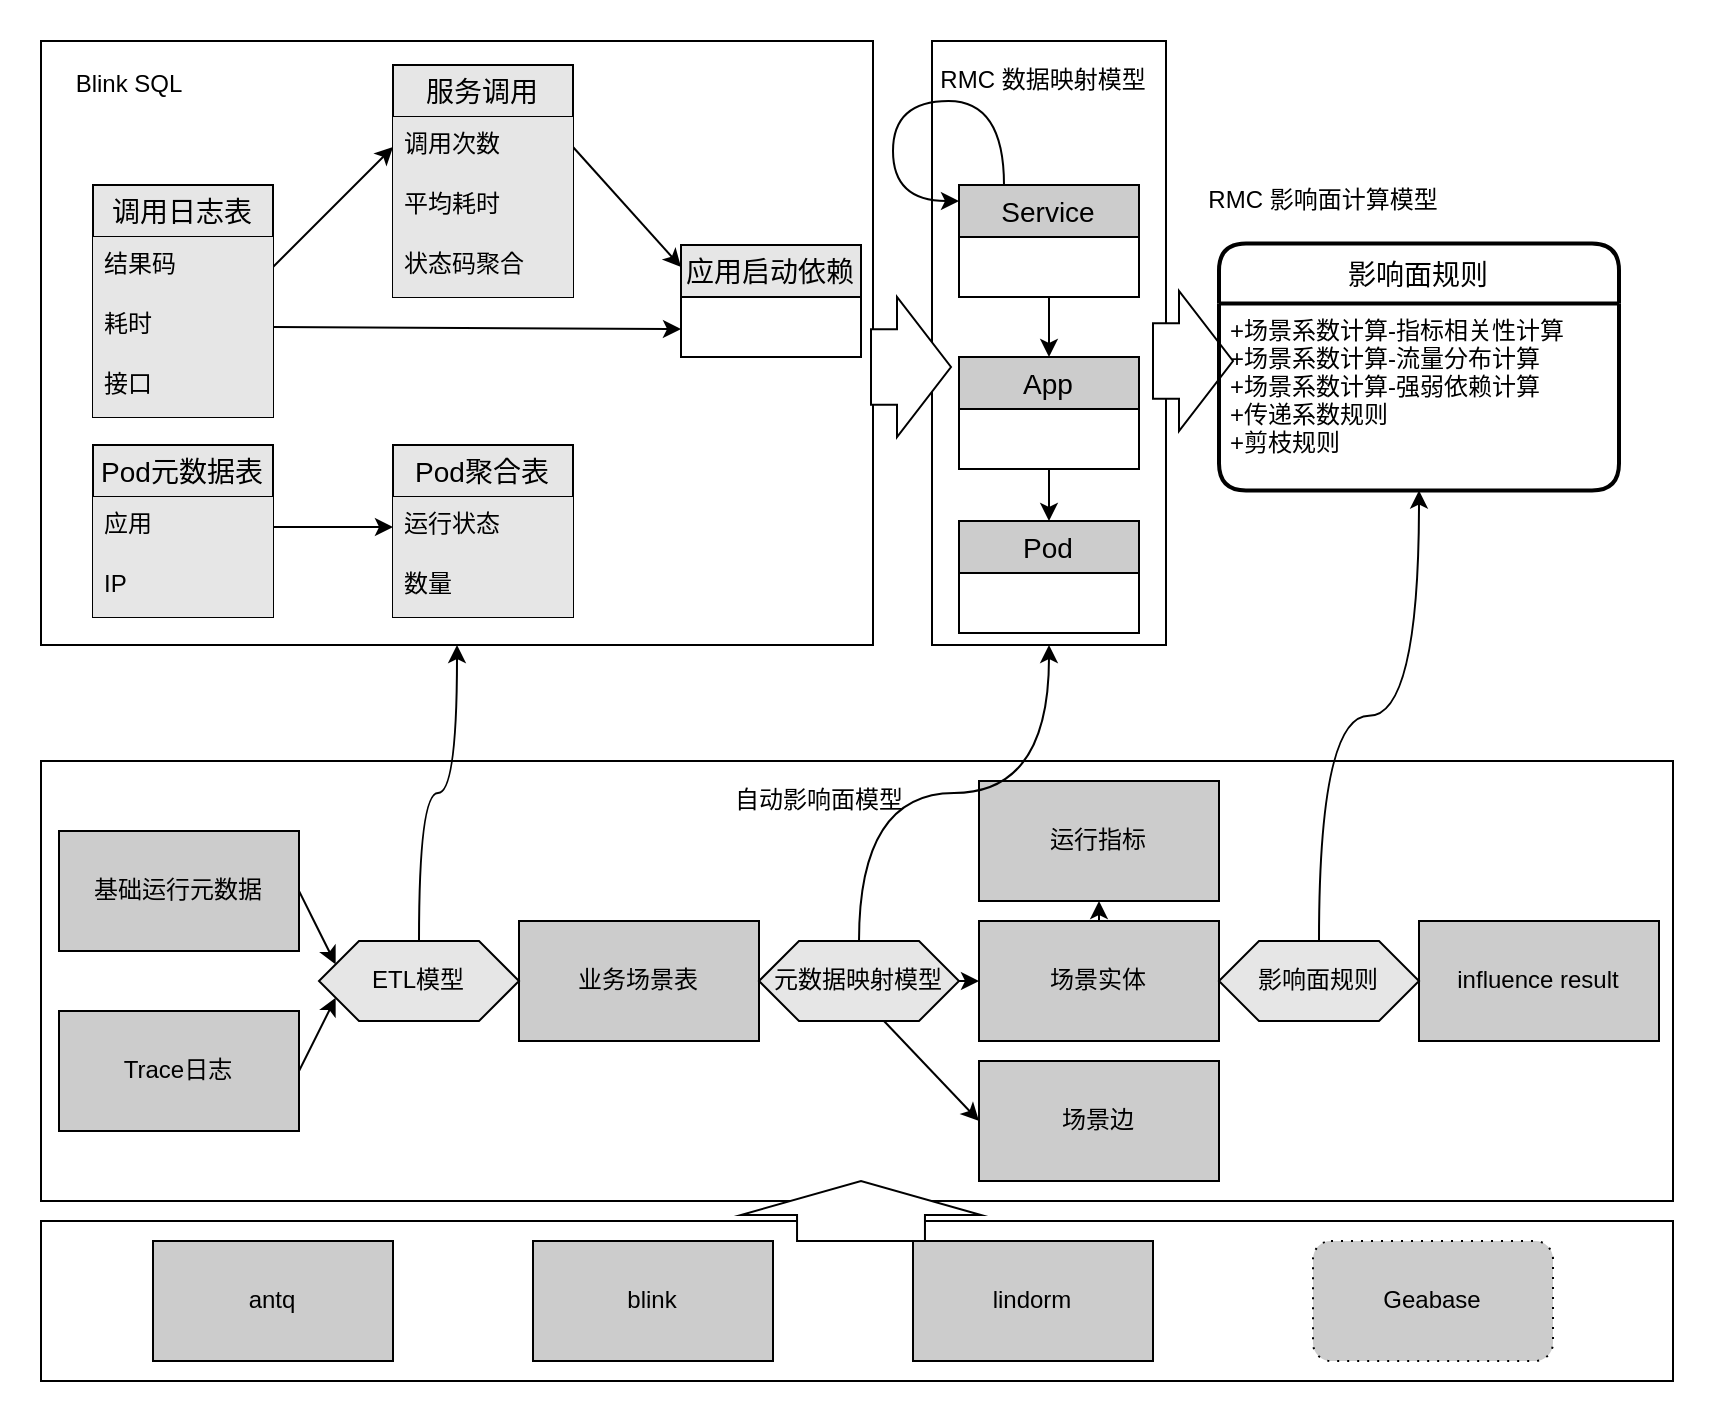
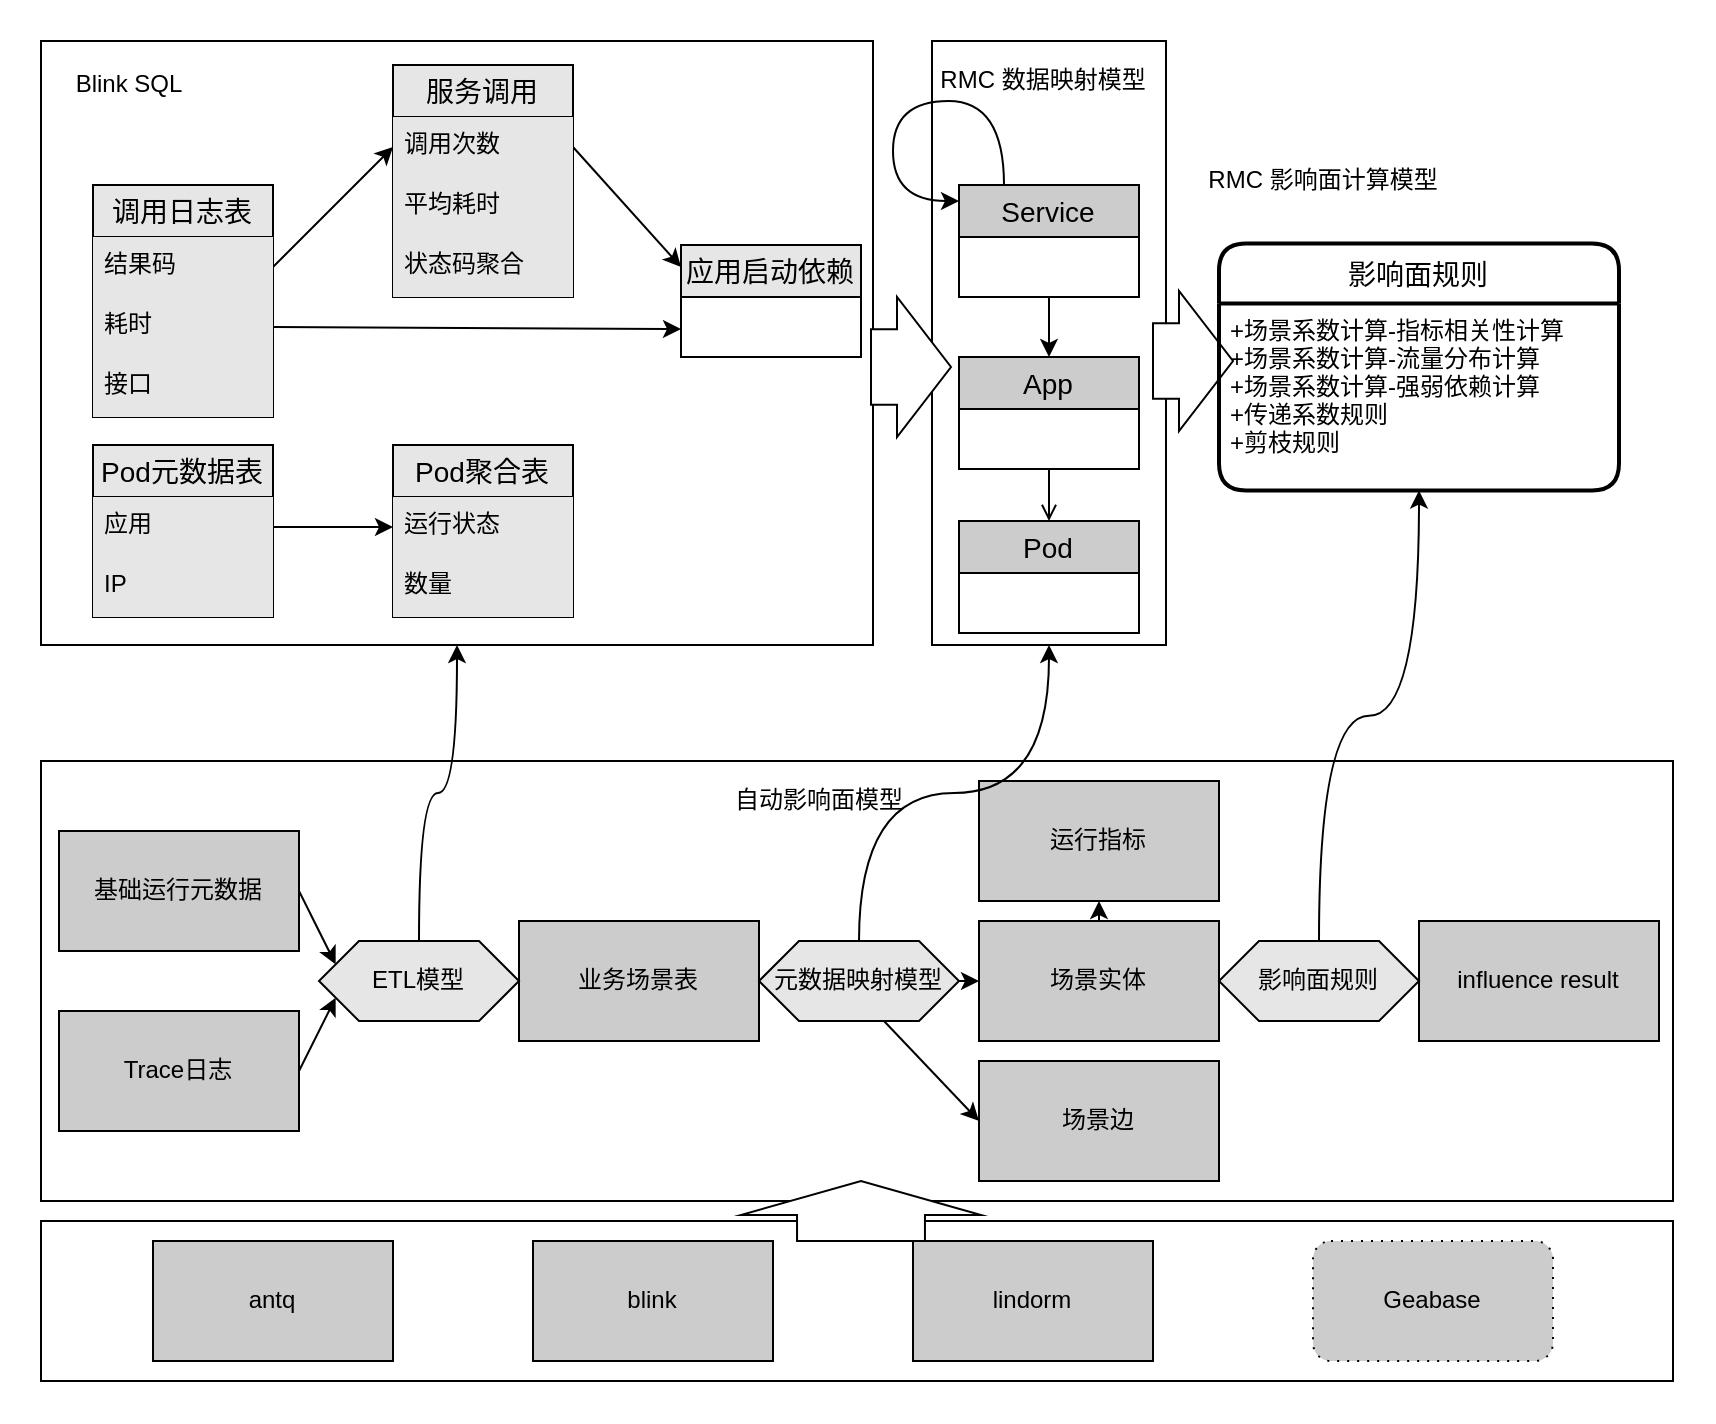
node "RMC 影响面计算模型": moved (1323, 201) -> (1323, 181)
edge "App" -> "Pod": arrowhead classic -> open
